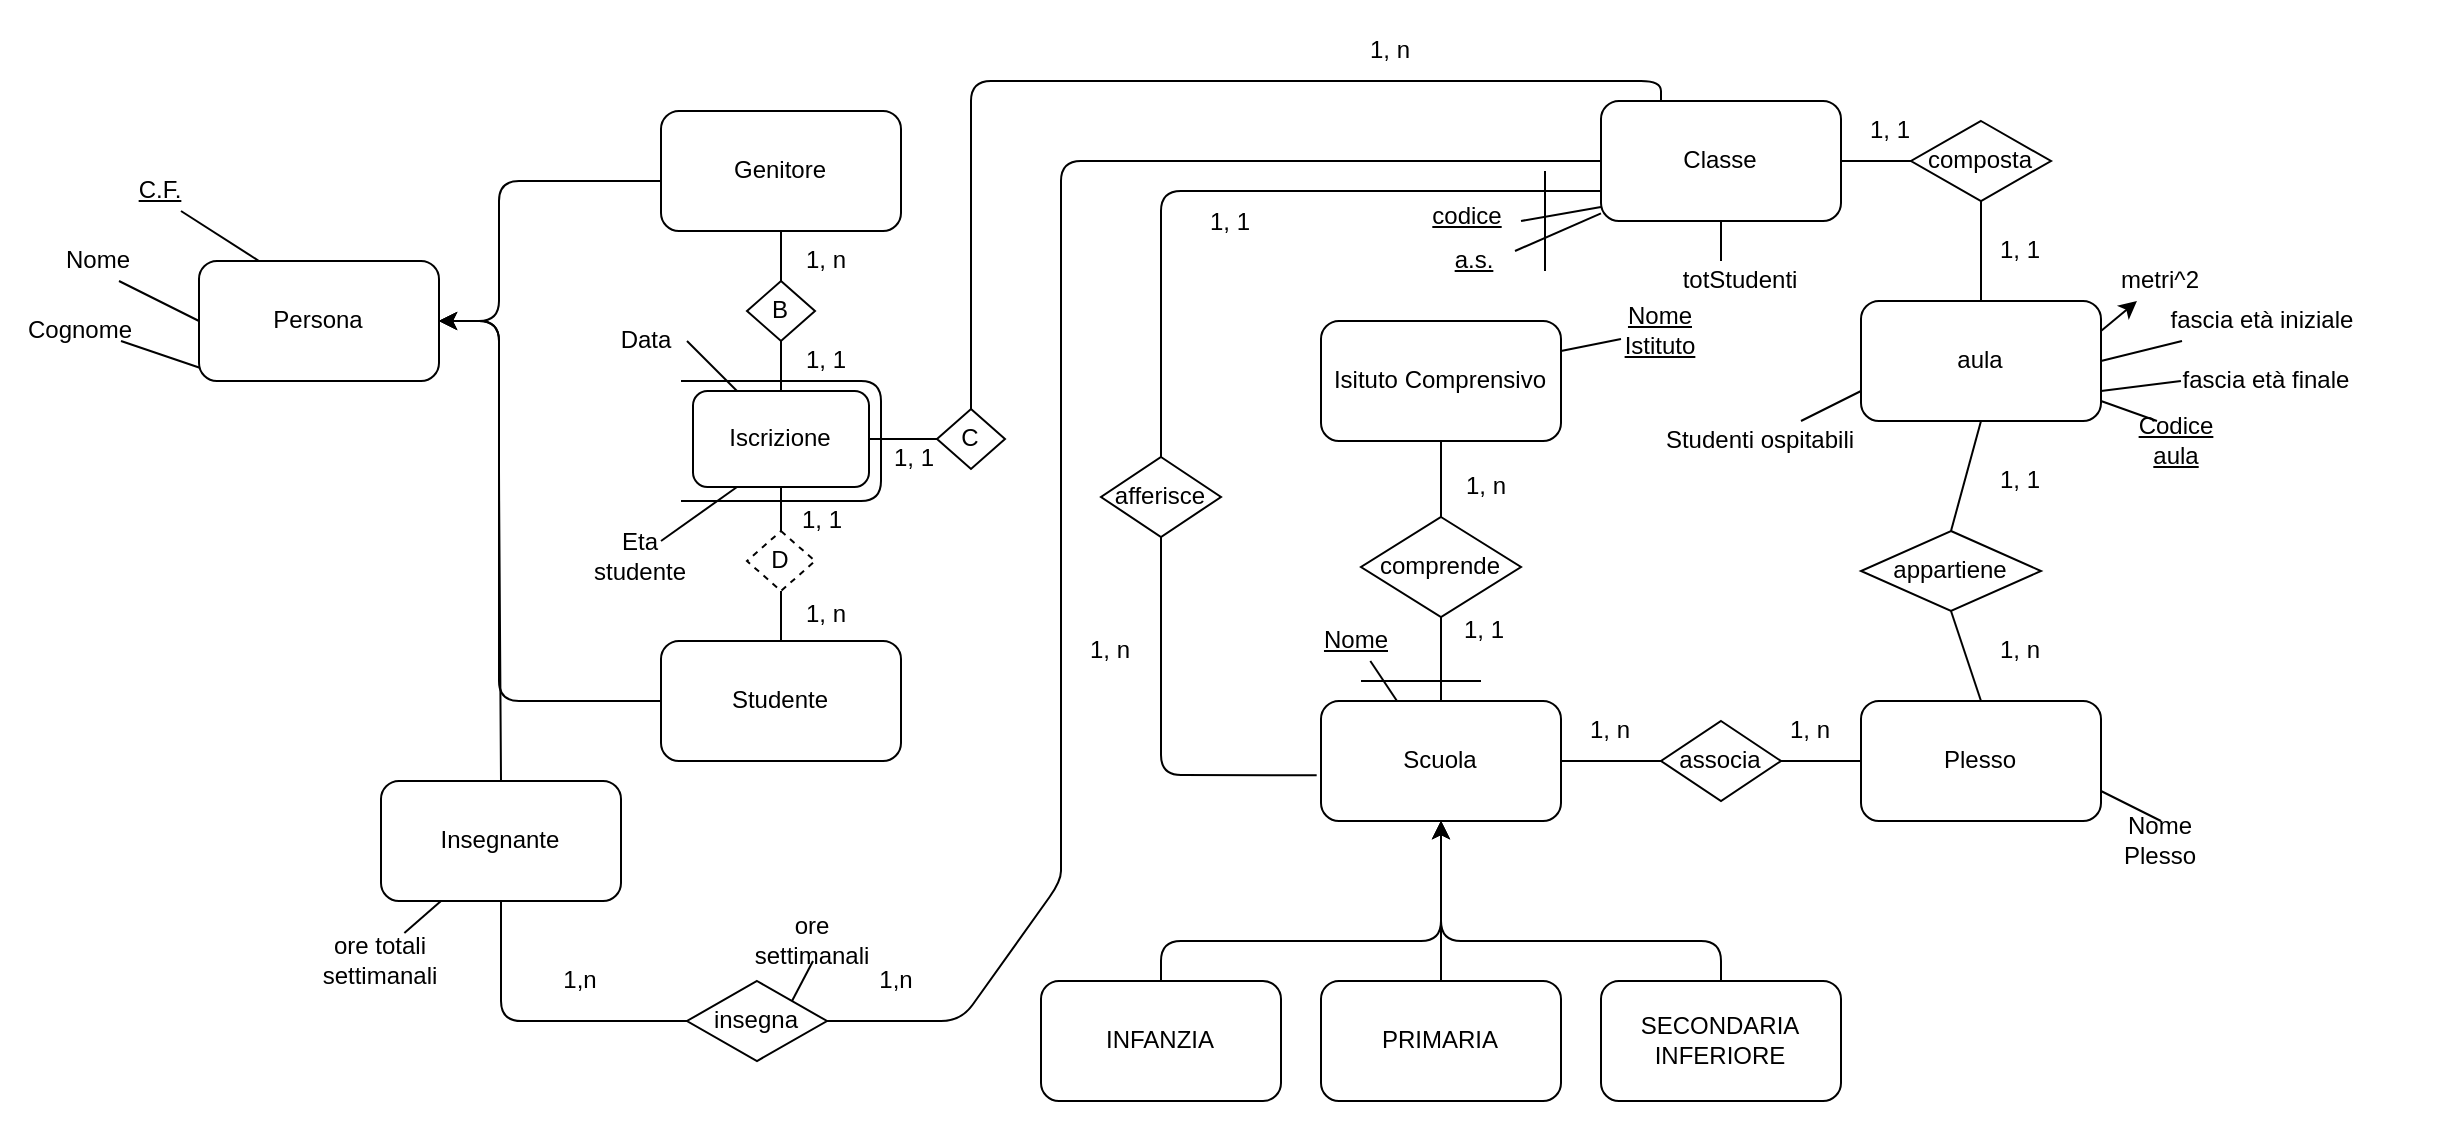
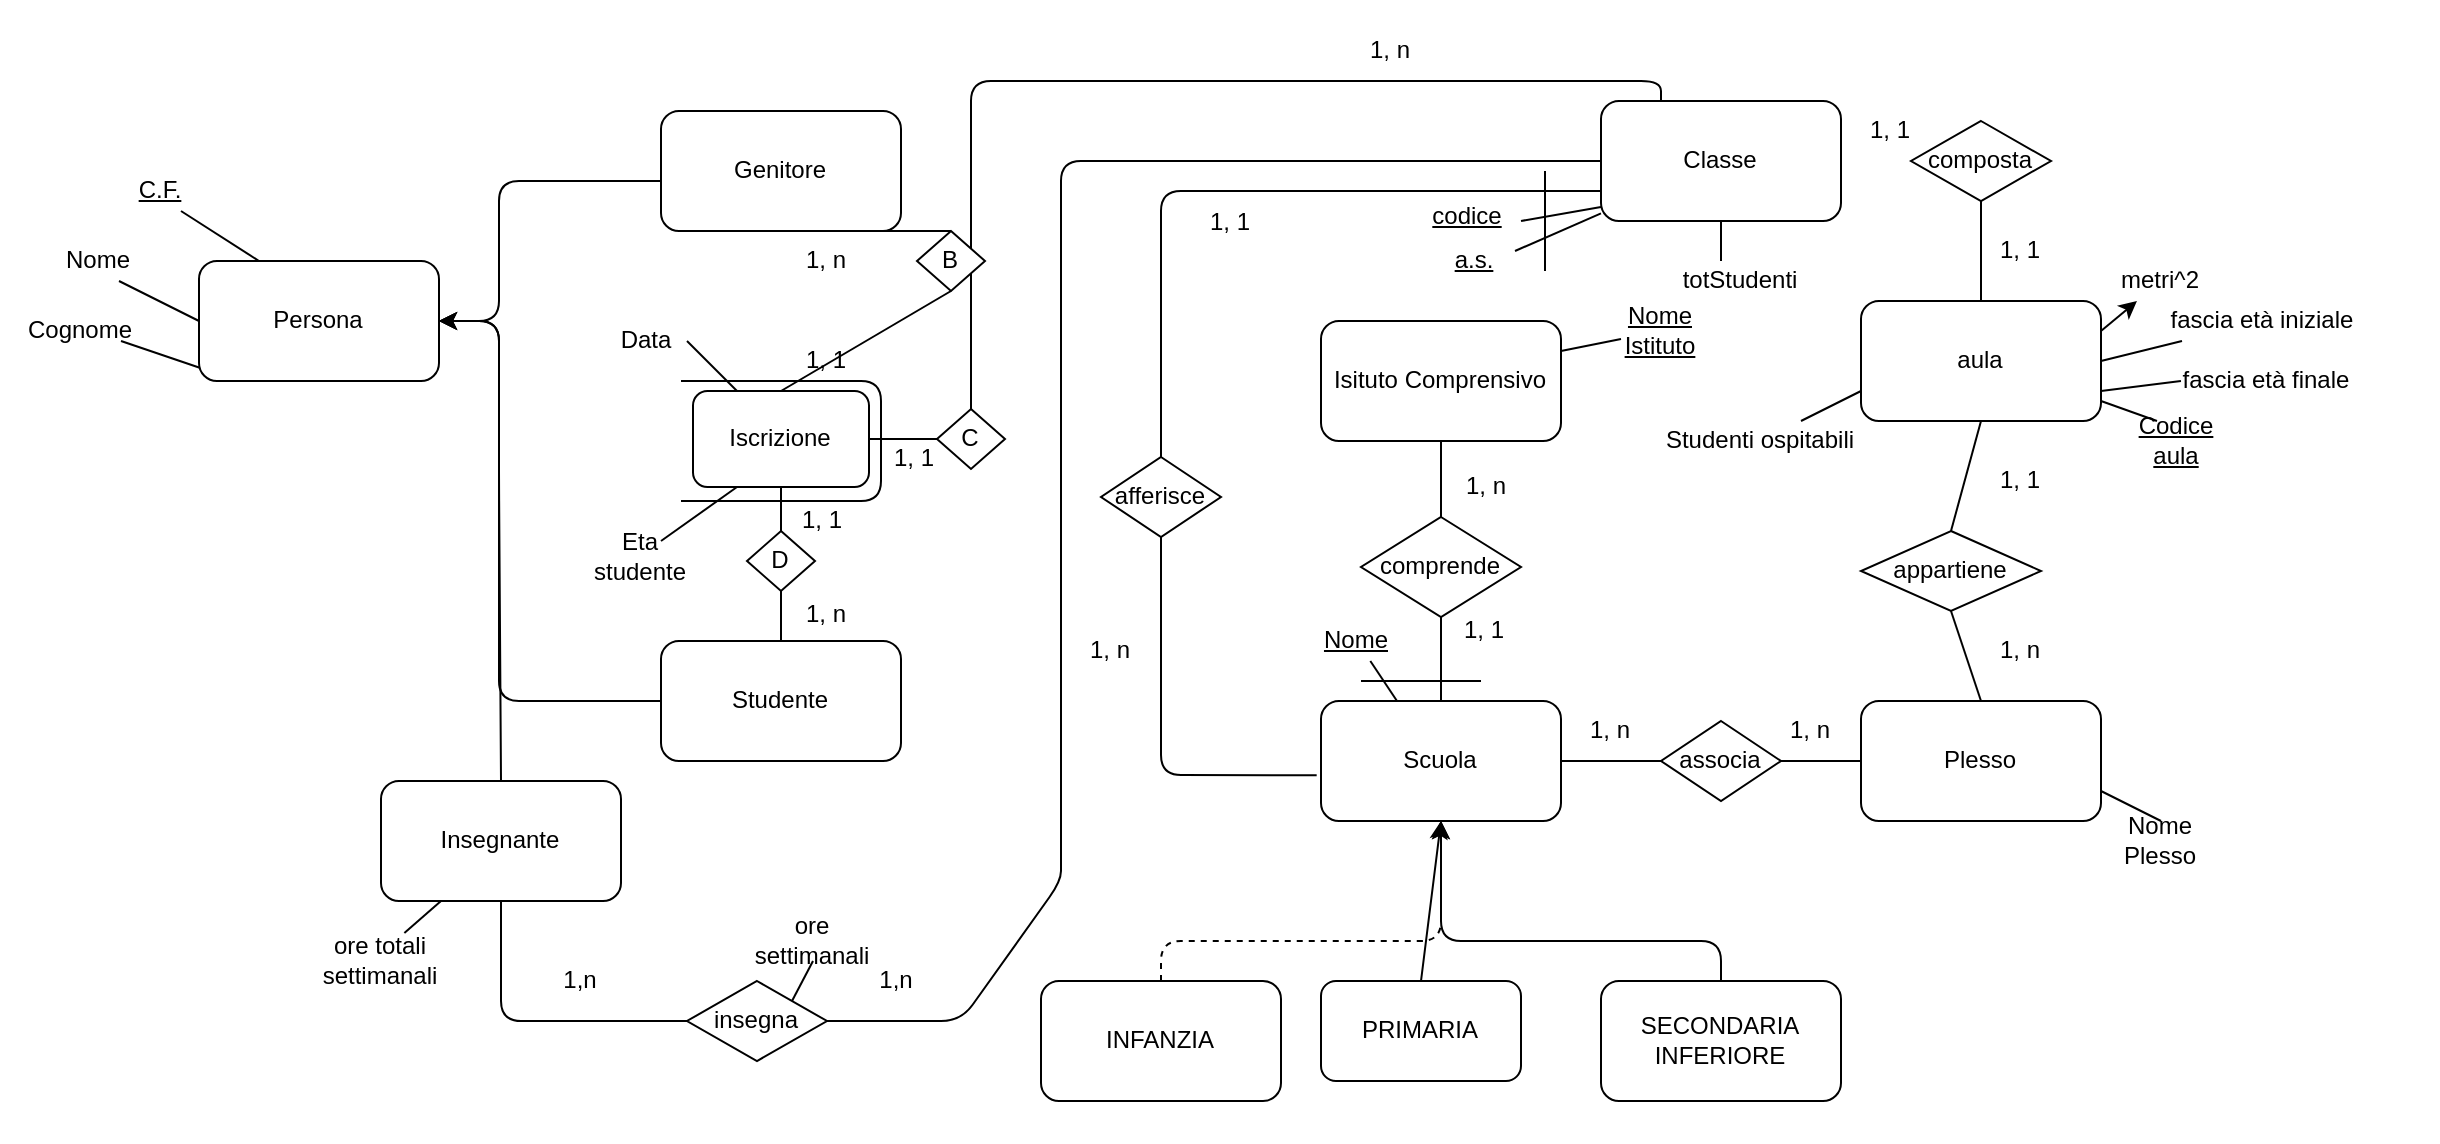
edge "Classe" -- "composta": removed
node "B": moved (781, 311) -> (951, 261)
node "D": style dashed -> solid
edge "INFANZIA" -> "Scuola": style solid -> dashed
node "PRIMARIA": size 240x120 -> 200x100
